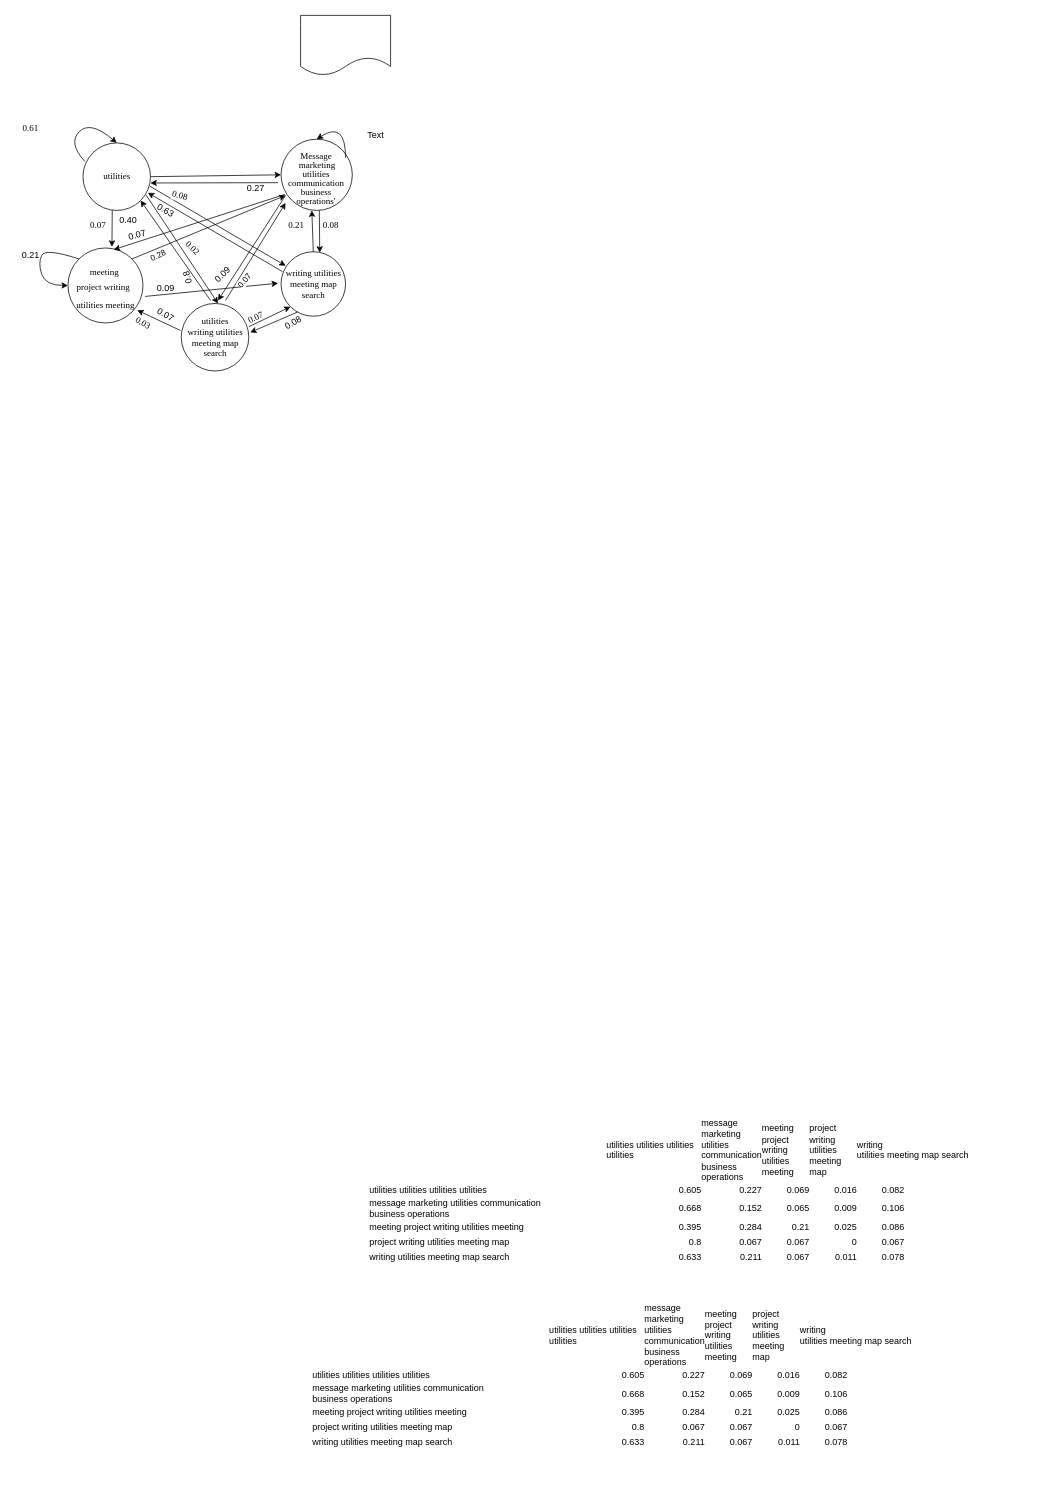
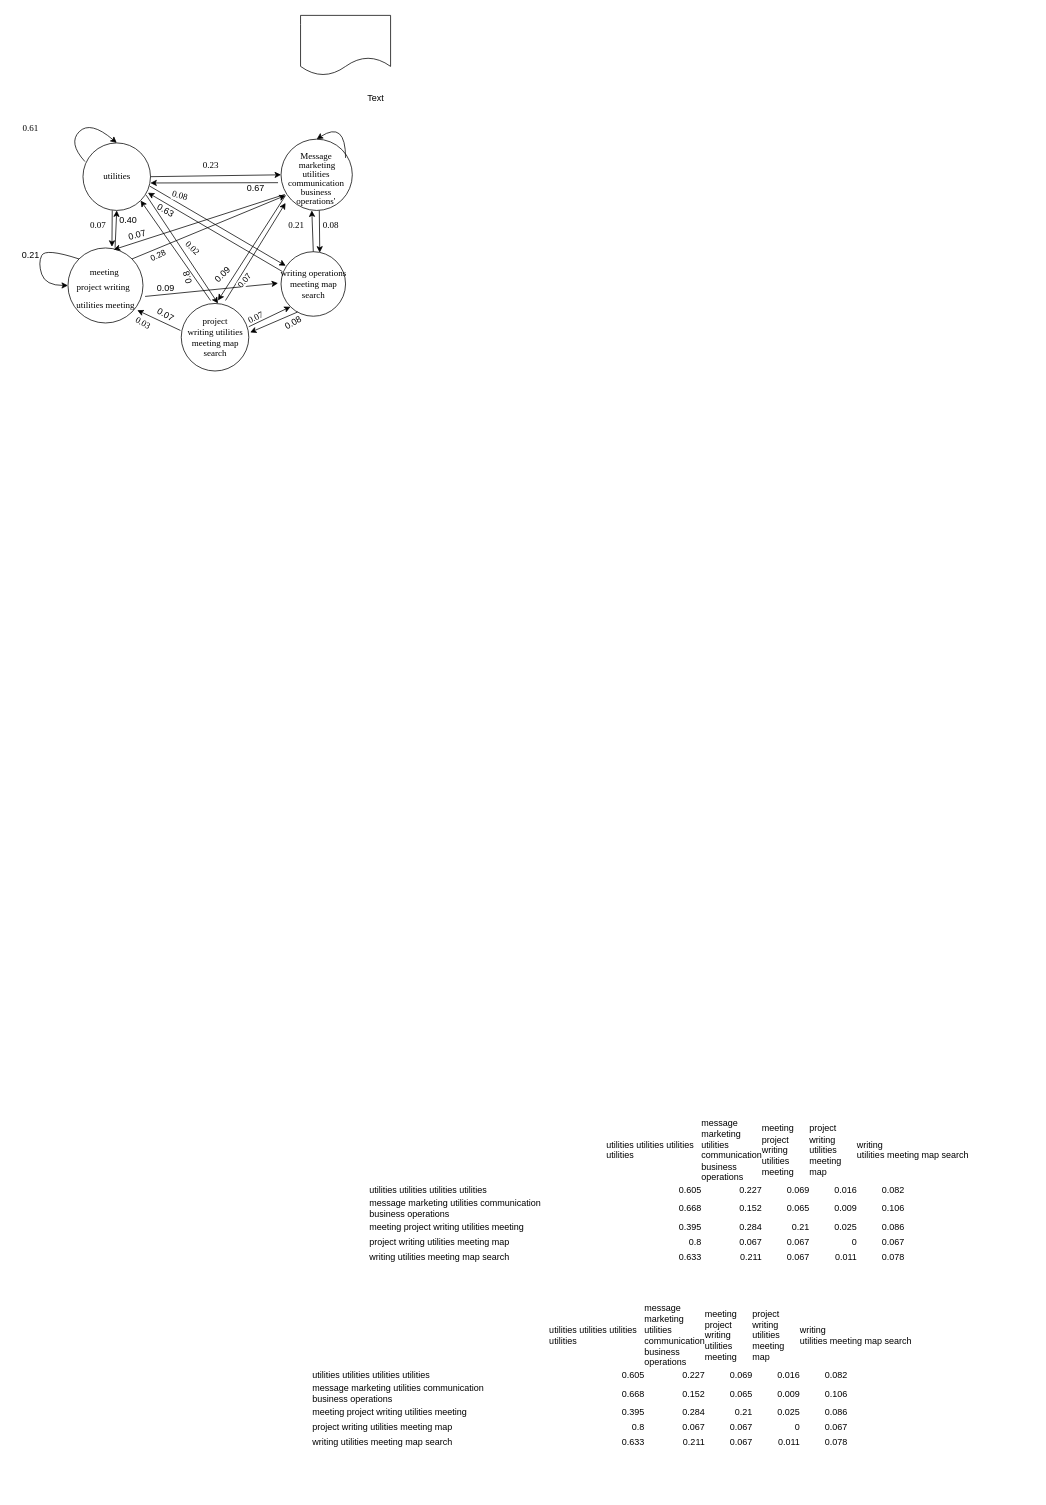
node "Text": moved (375, 135) -> (375, 98)
node "0.23": added
node "0.27": label "0.27" -> "0.67"
edge "meeting project writing utilities meeting" -> "utilities": added
node "writing utilities meeting map search": label "writing utilities meeting map search" -> "writing operations meeting map search"
node "utilities writing utilitiesmeeting map search": label "utilities writing utilitiesmeeting map search" -> "project writing utilitiesmeeting map search"
